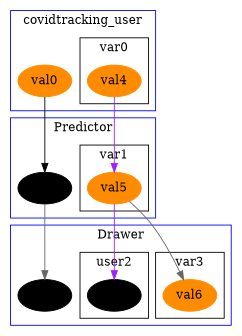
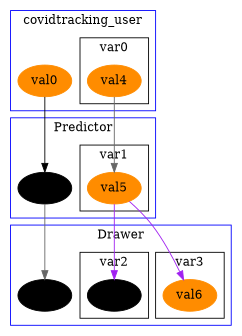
edge "val4" -> "val5": color purple -> gray40
edge "val5" -> "val6": color gray40 -> purple
cluster "user2": label "user2" -> "var2"
